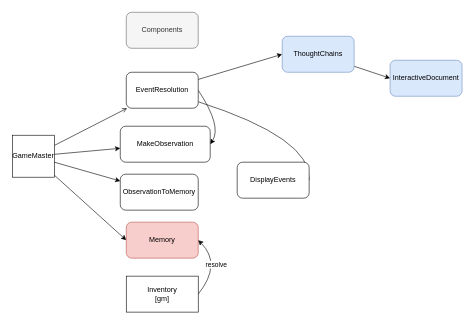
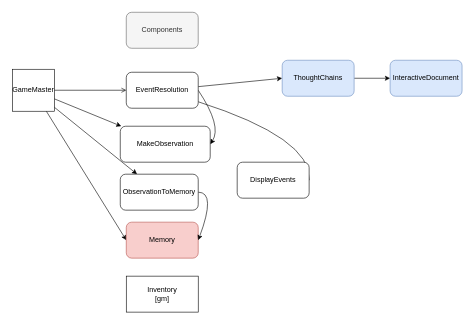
node "ThoughtChains": moved (318, 54) -> (318, 78)
node "GameMaster": moved (33, 156) -> (33, 90)
edge "ObservationToMemory" -> "Memory": added
edge "Inventory [gm]" -> "Memory": removed, label "resolve"
